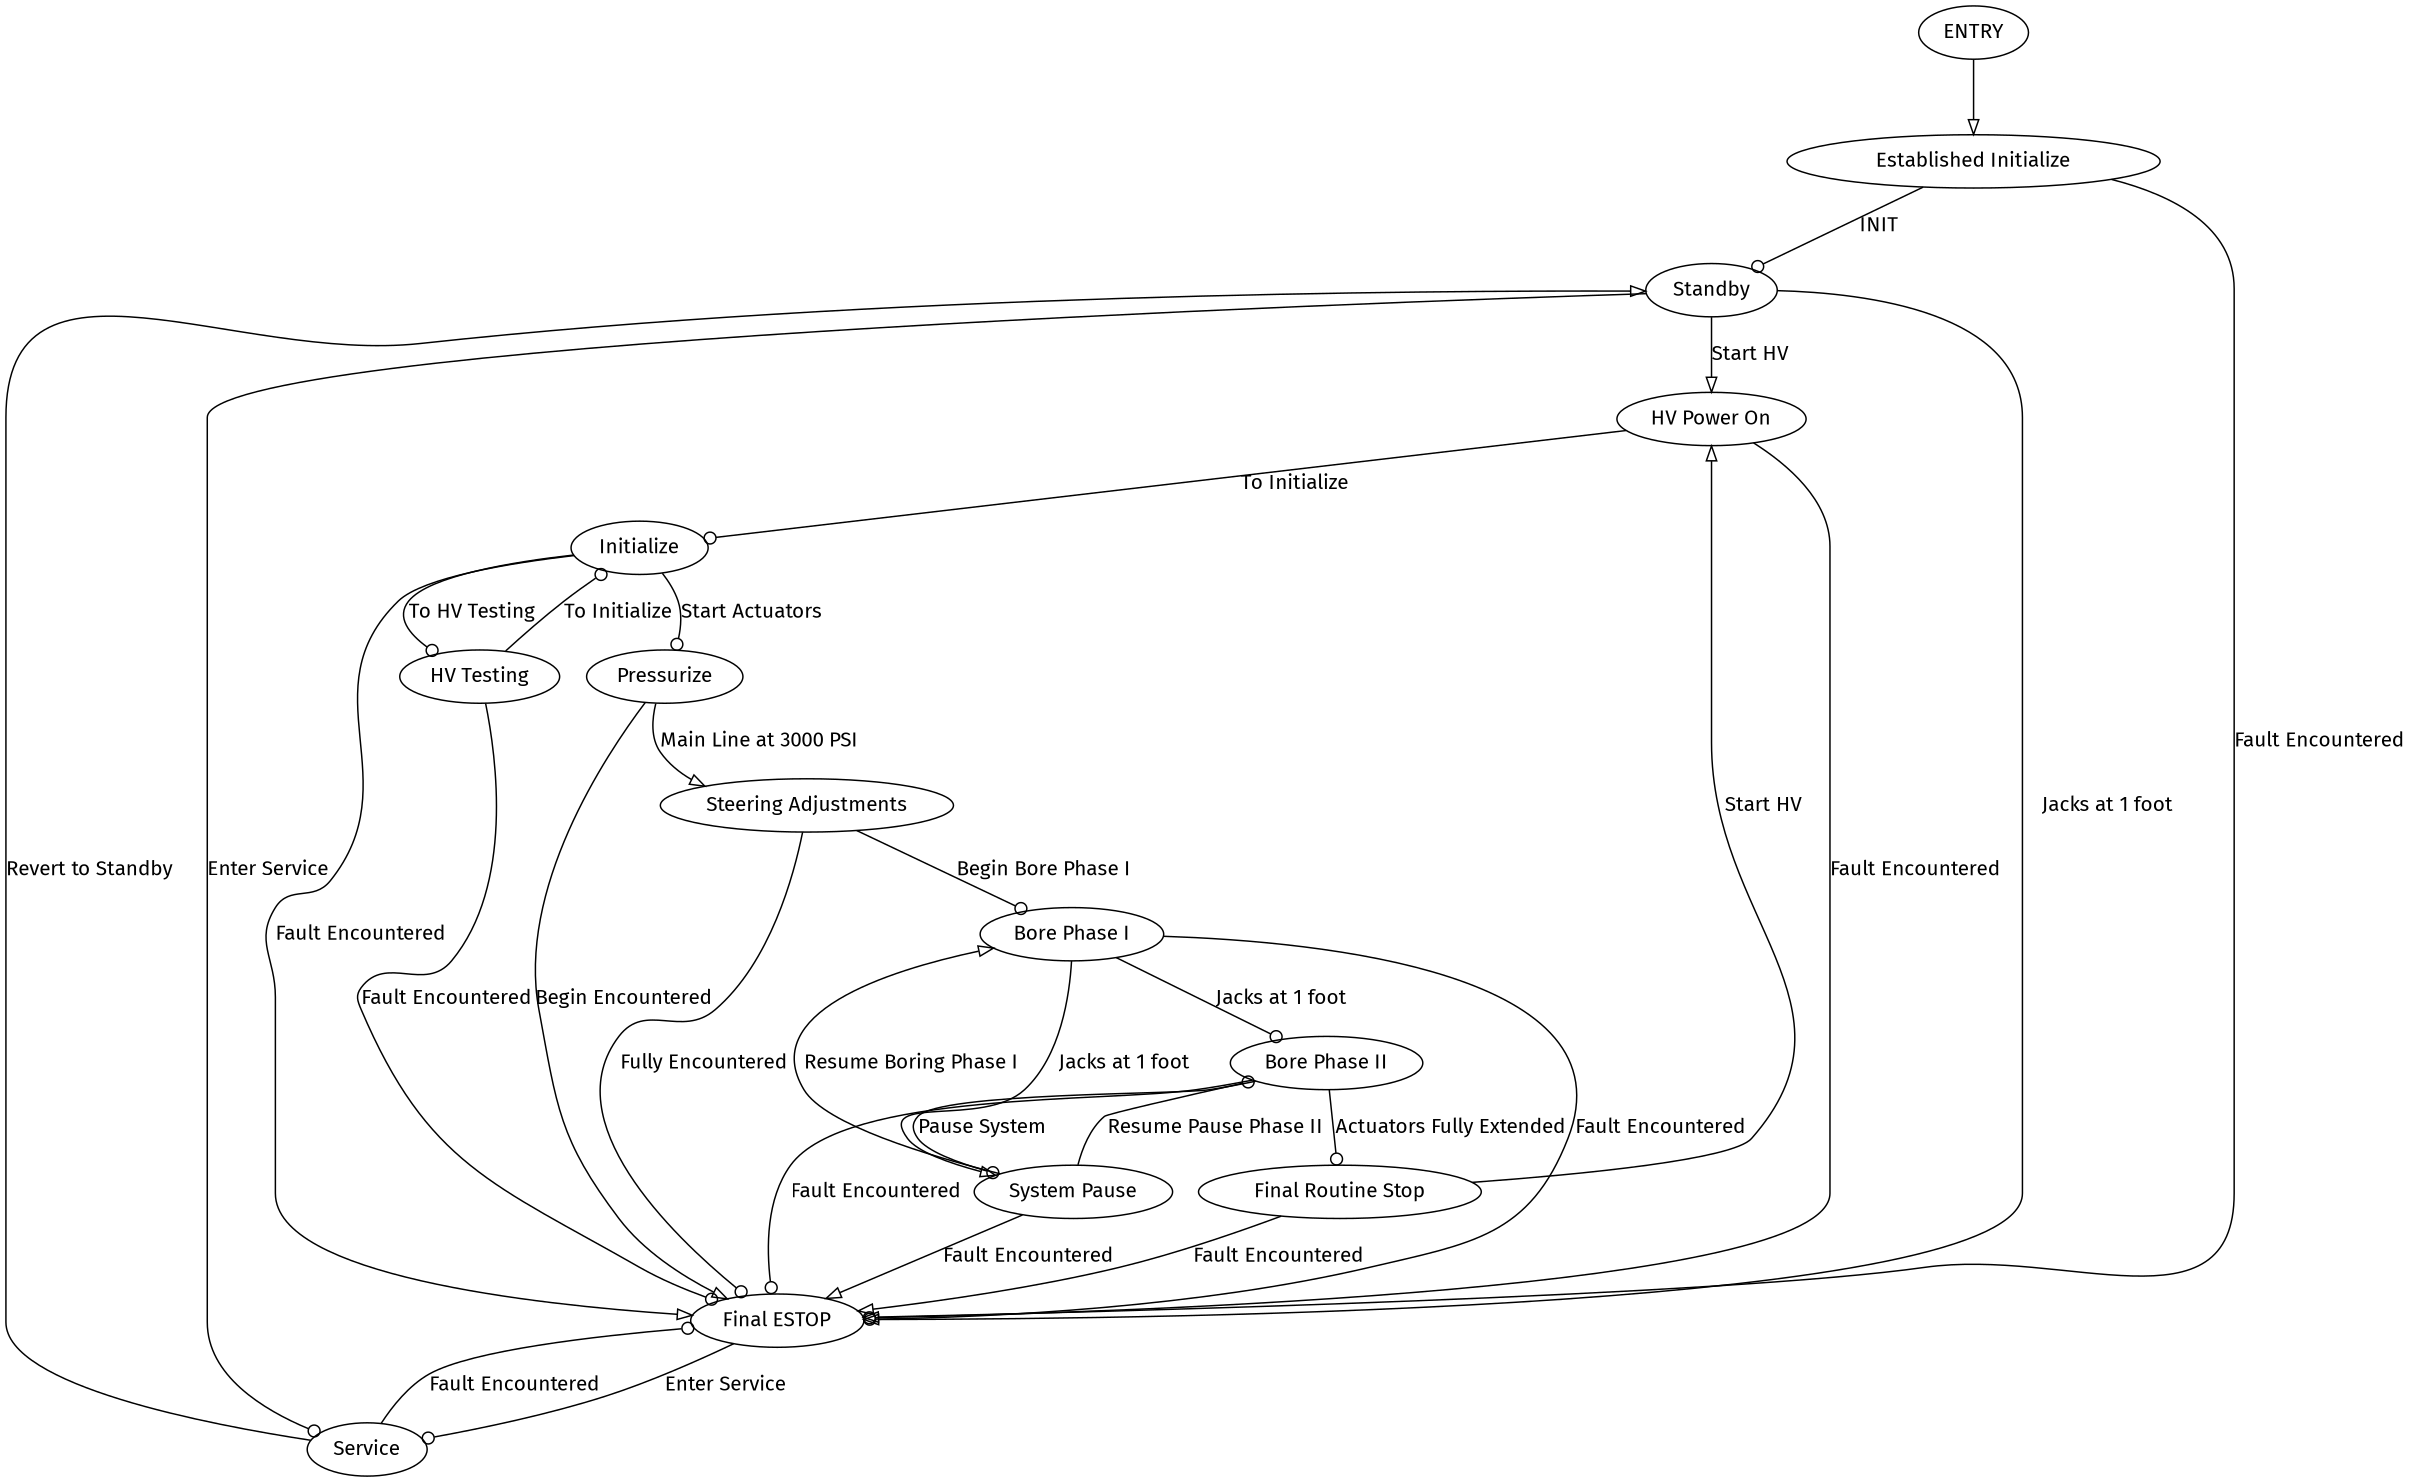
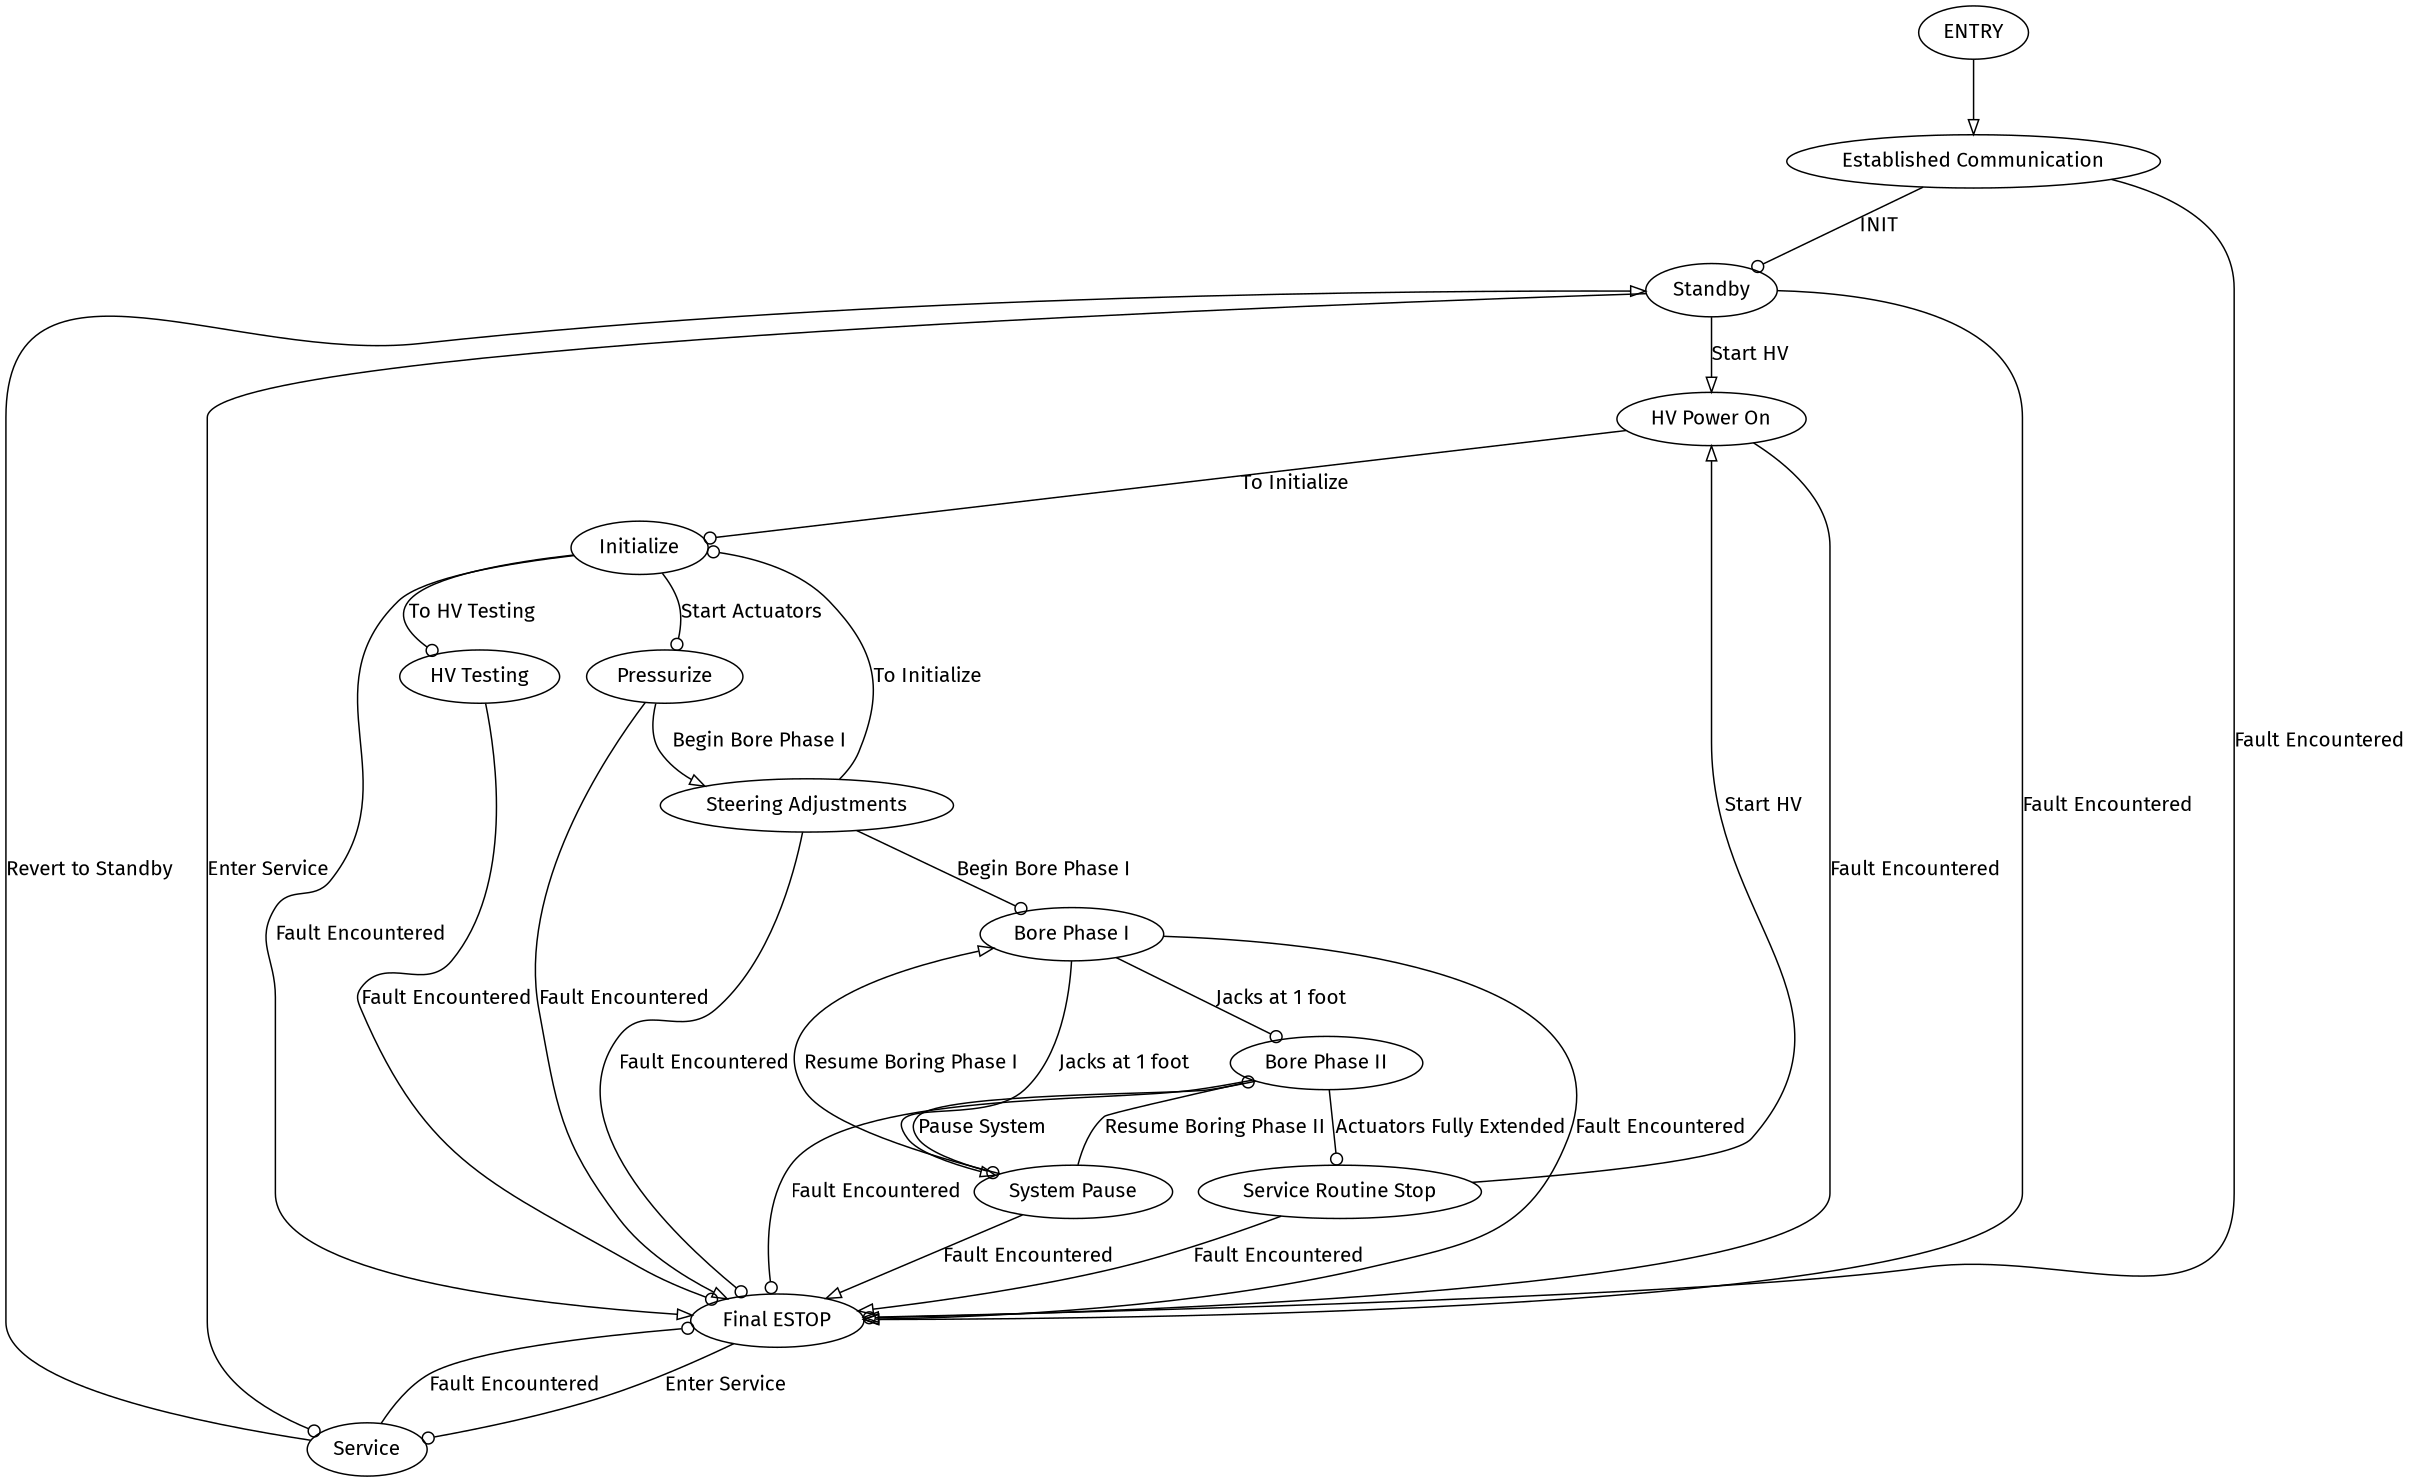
node "Established Initialize": label "Established Initialize" -> "Established Communication"
edge "HV Testing" -> "Initialize": now "Steering Adjustments" -> "Initialize"
edge "Pressurize" -> "Steering Adjustments": label "Main Line at 3000 PSI" -> "Begin Bore Phase I"
edge "Standby" -> "Final ESTOP": label "Jacks at 1 foot" -> "Fault Encountered"
edge "Pressurize" -> "Final ESTOP": label "Begin Encountered" -> "Fault Encountered"
edge "Steering Adjustments" -> "Final ESTOP": label "Fully Encountered" -> "Fault Encountered"
edge "System Pause" -> "Bore Phase II": label "Resume Pause Phase II" -> "Resume Boring Phase II"
node "Final Routine Stop": label "Final Routine Stop" -> "Service Routine Stop"
edge "Bore Phase I" -> "Final ESTOP": arrowhead odot -> onormal
